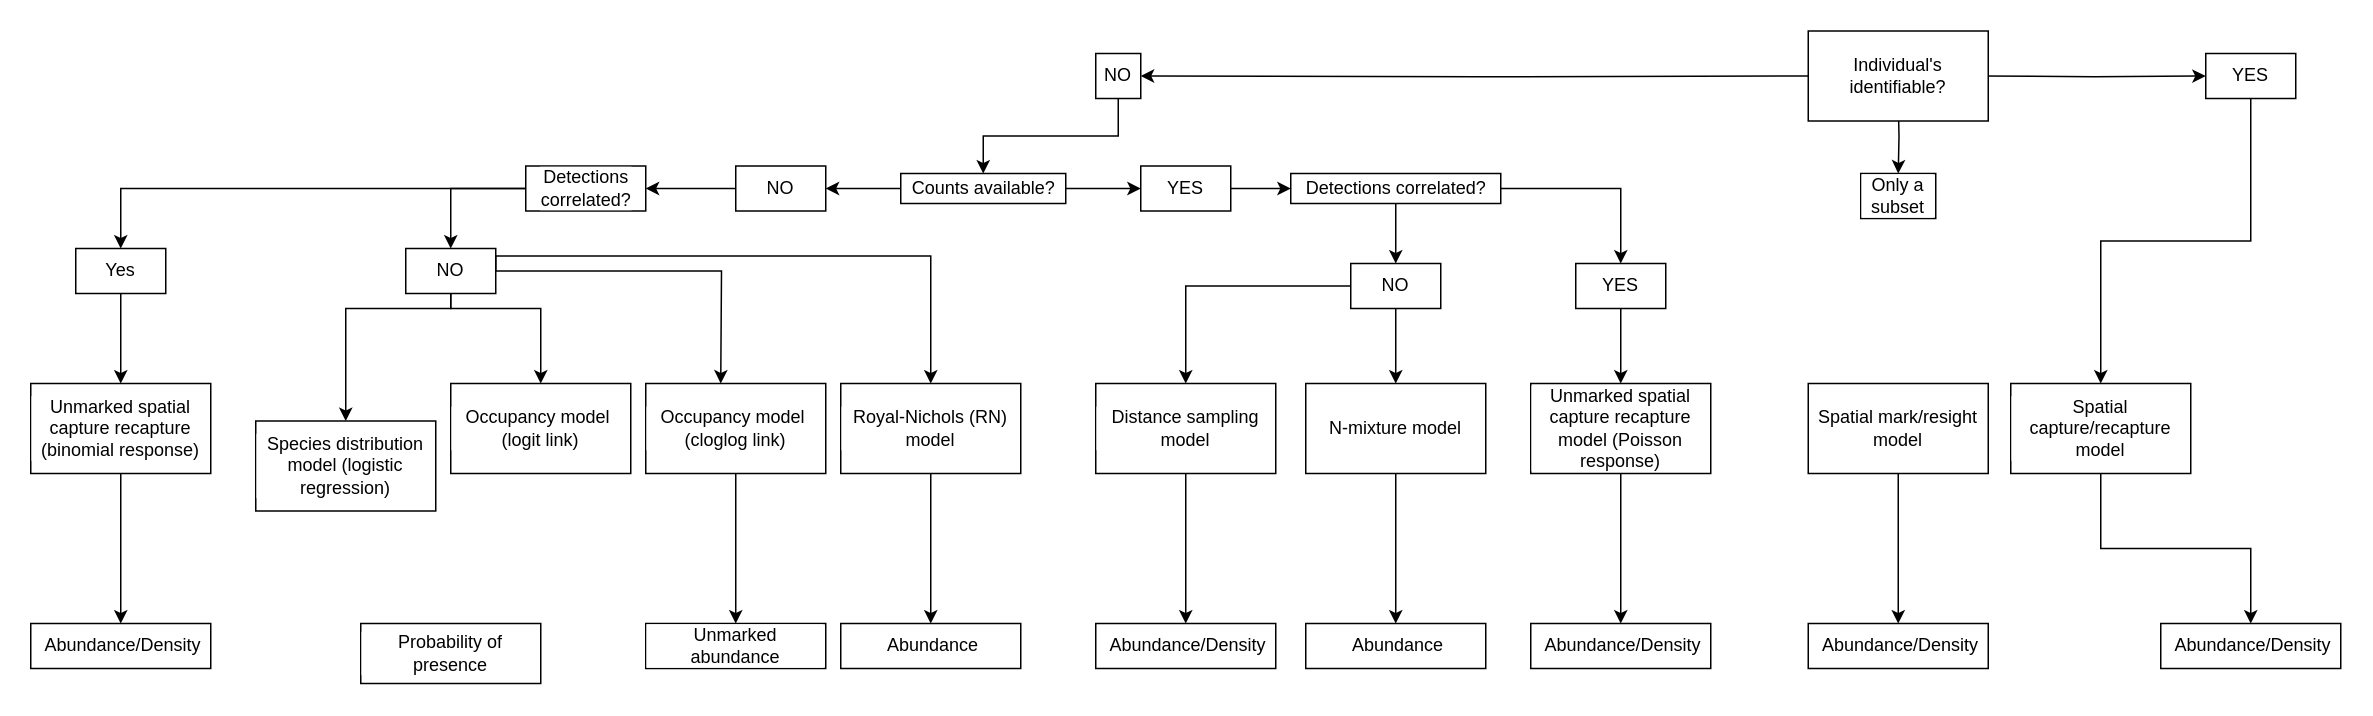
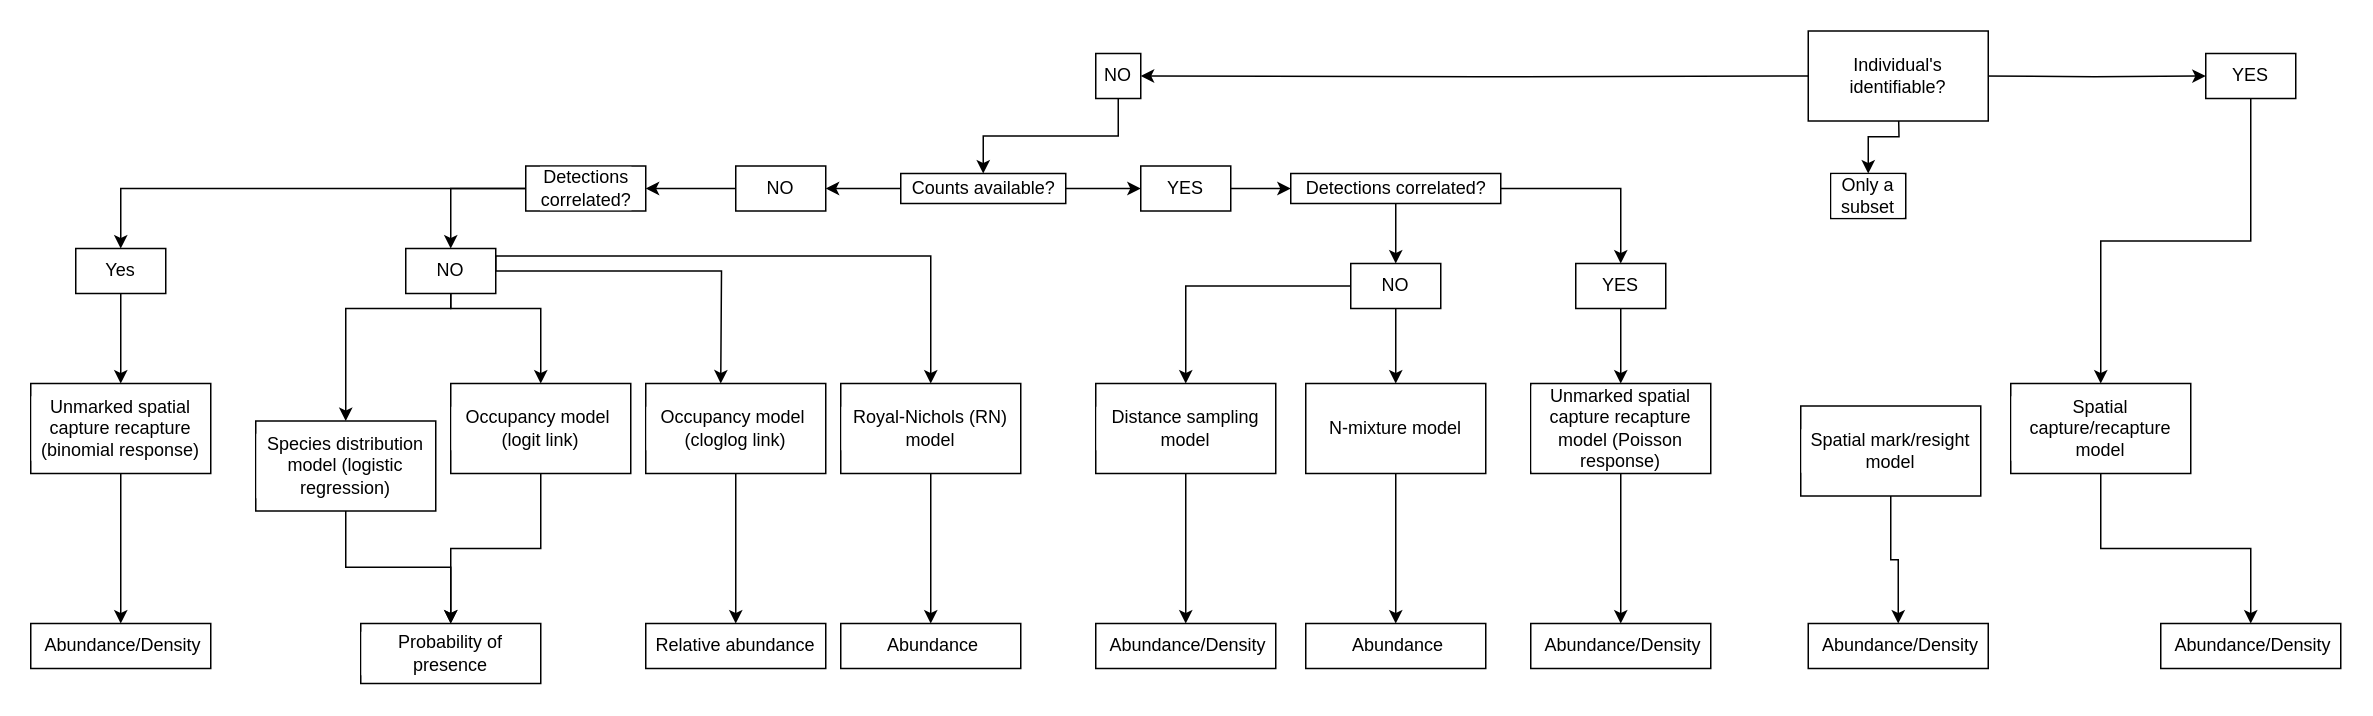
node "Only a subset": moved (1898, 196) -> (1868, 196)
node "Spatial mark/resight model": moved (1898, 428) -> (1891, 451)
edge "Occupancy model (logit link)" -> "Probability of presence": added
edge "Species distribution model (logistic regression)" -> "Probability of presence": added
node "Unmarked abundance": label "Unmarked abundance" -> "Relative abundance"
